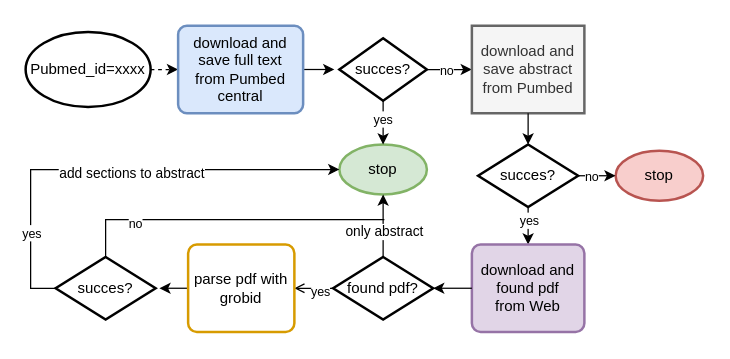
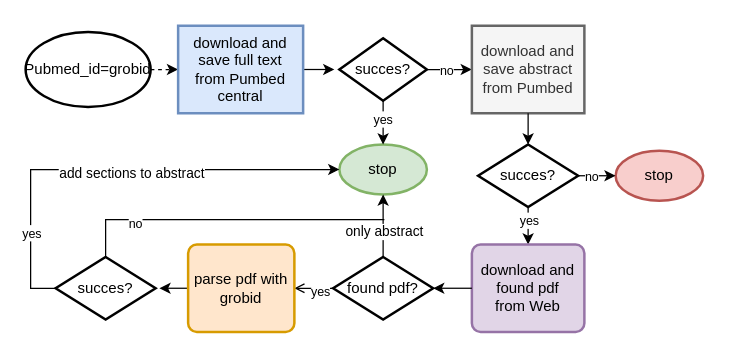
node "Pubmed_id=xxxx": label "Pubmed_id=xxxx" -> "Pubmed_id=grobid"
node "download and save full text from Pumbed central": shape rounded rectangle -> rectangle
node "parse pdf with grobid": fillcolor #ffffff -> #ffe6cc
